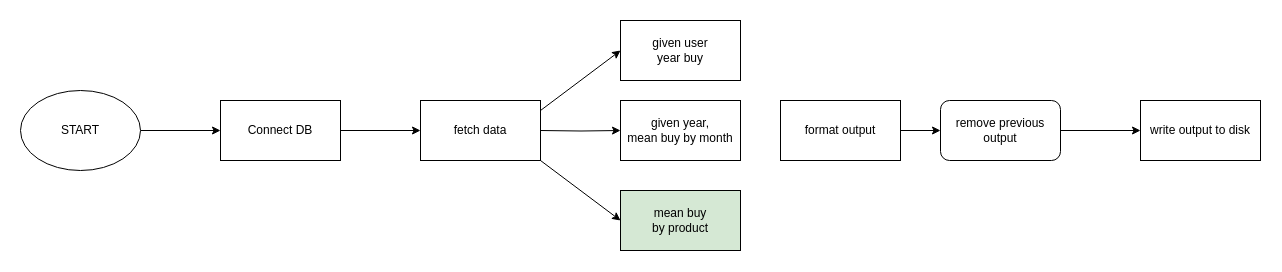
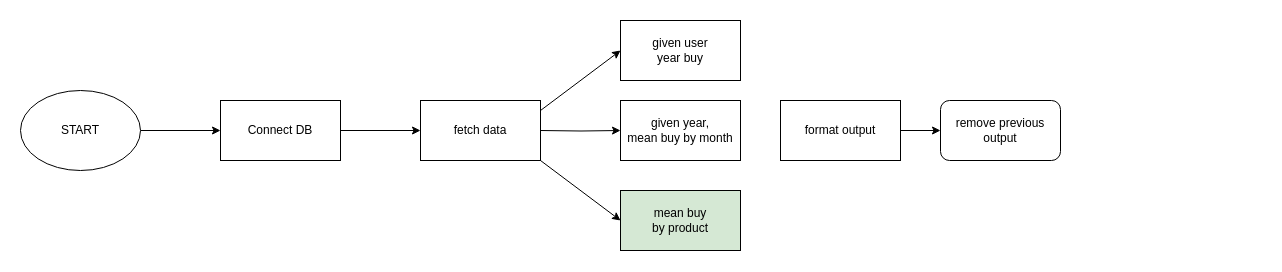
edge "remove previous output" -> "write output to disk": removed
node "write output to disk": removed
